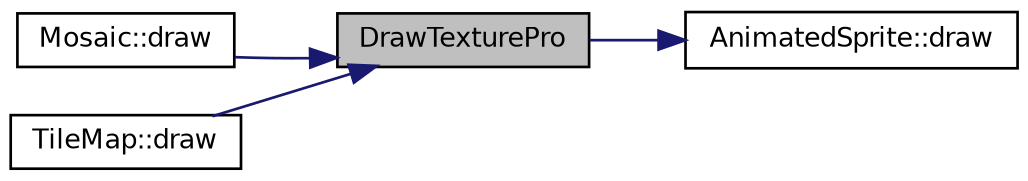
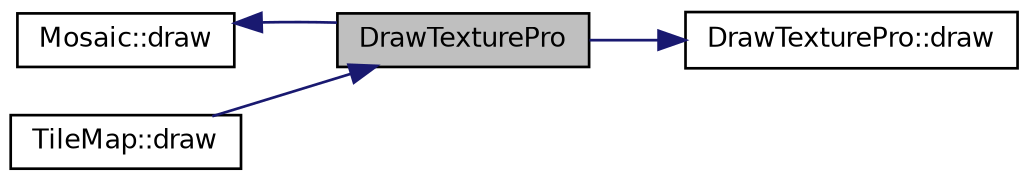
node "AnimatedSprite::draw": label "AnimatedSprite::draw" -> "DrawTexturePro::draw"
edge "Mosaic::draw" -> "DrawTexturePro": reversed
